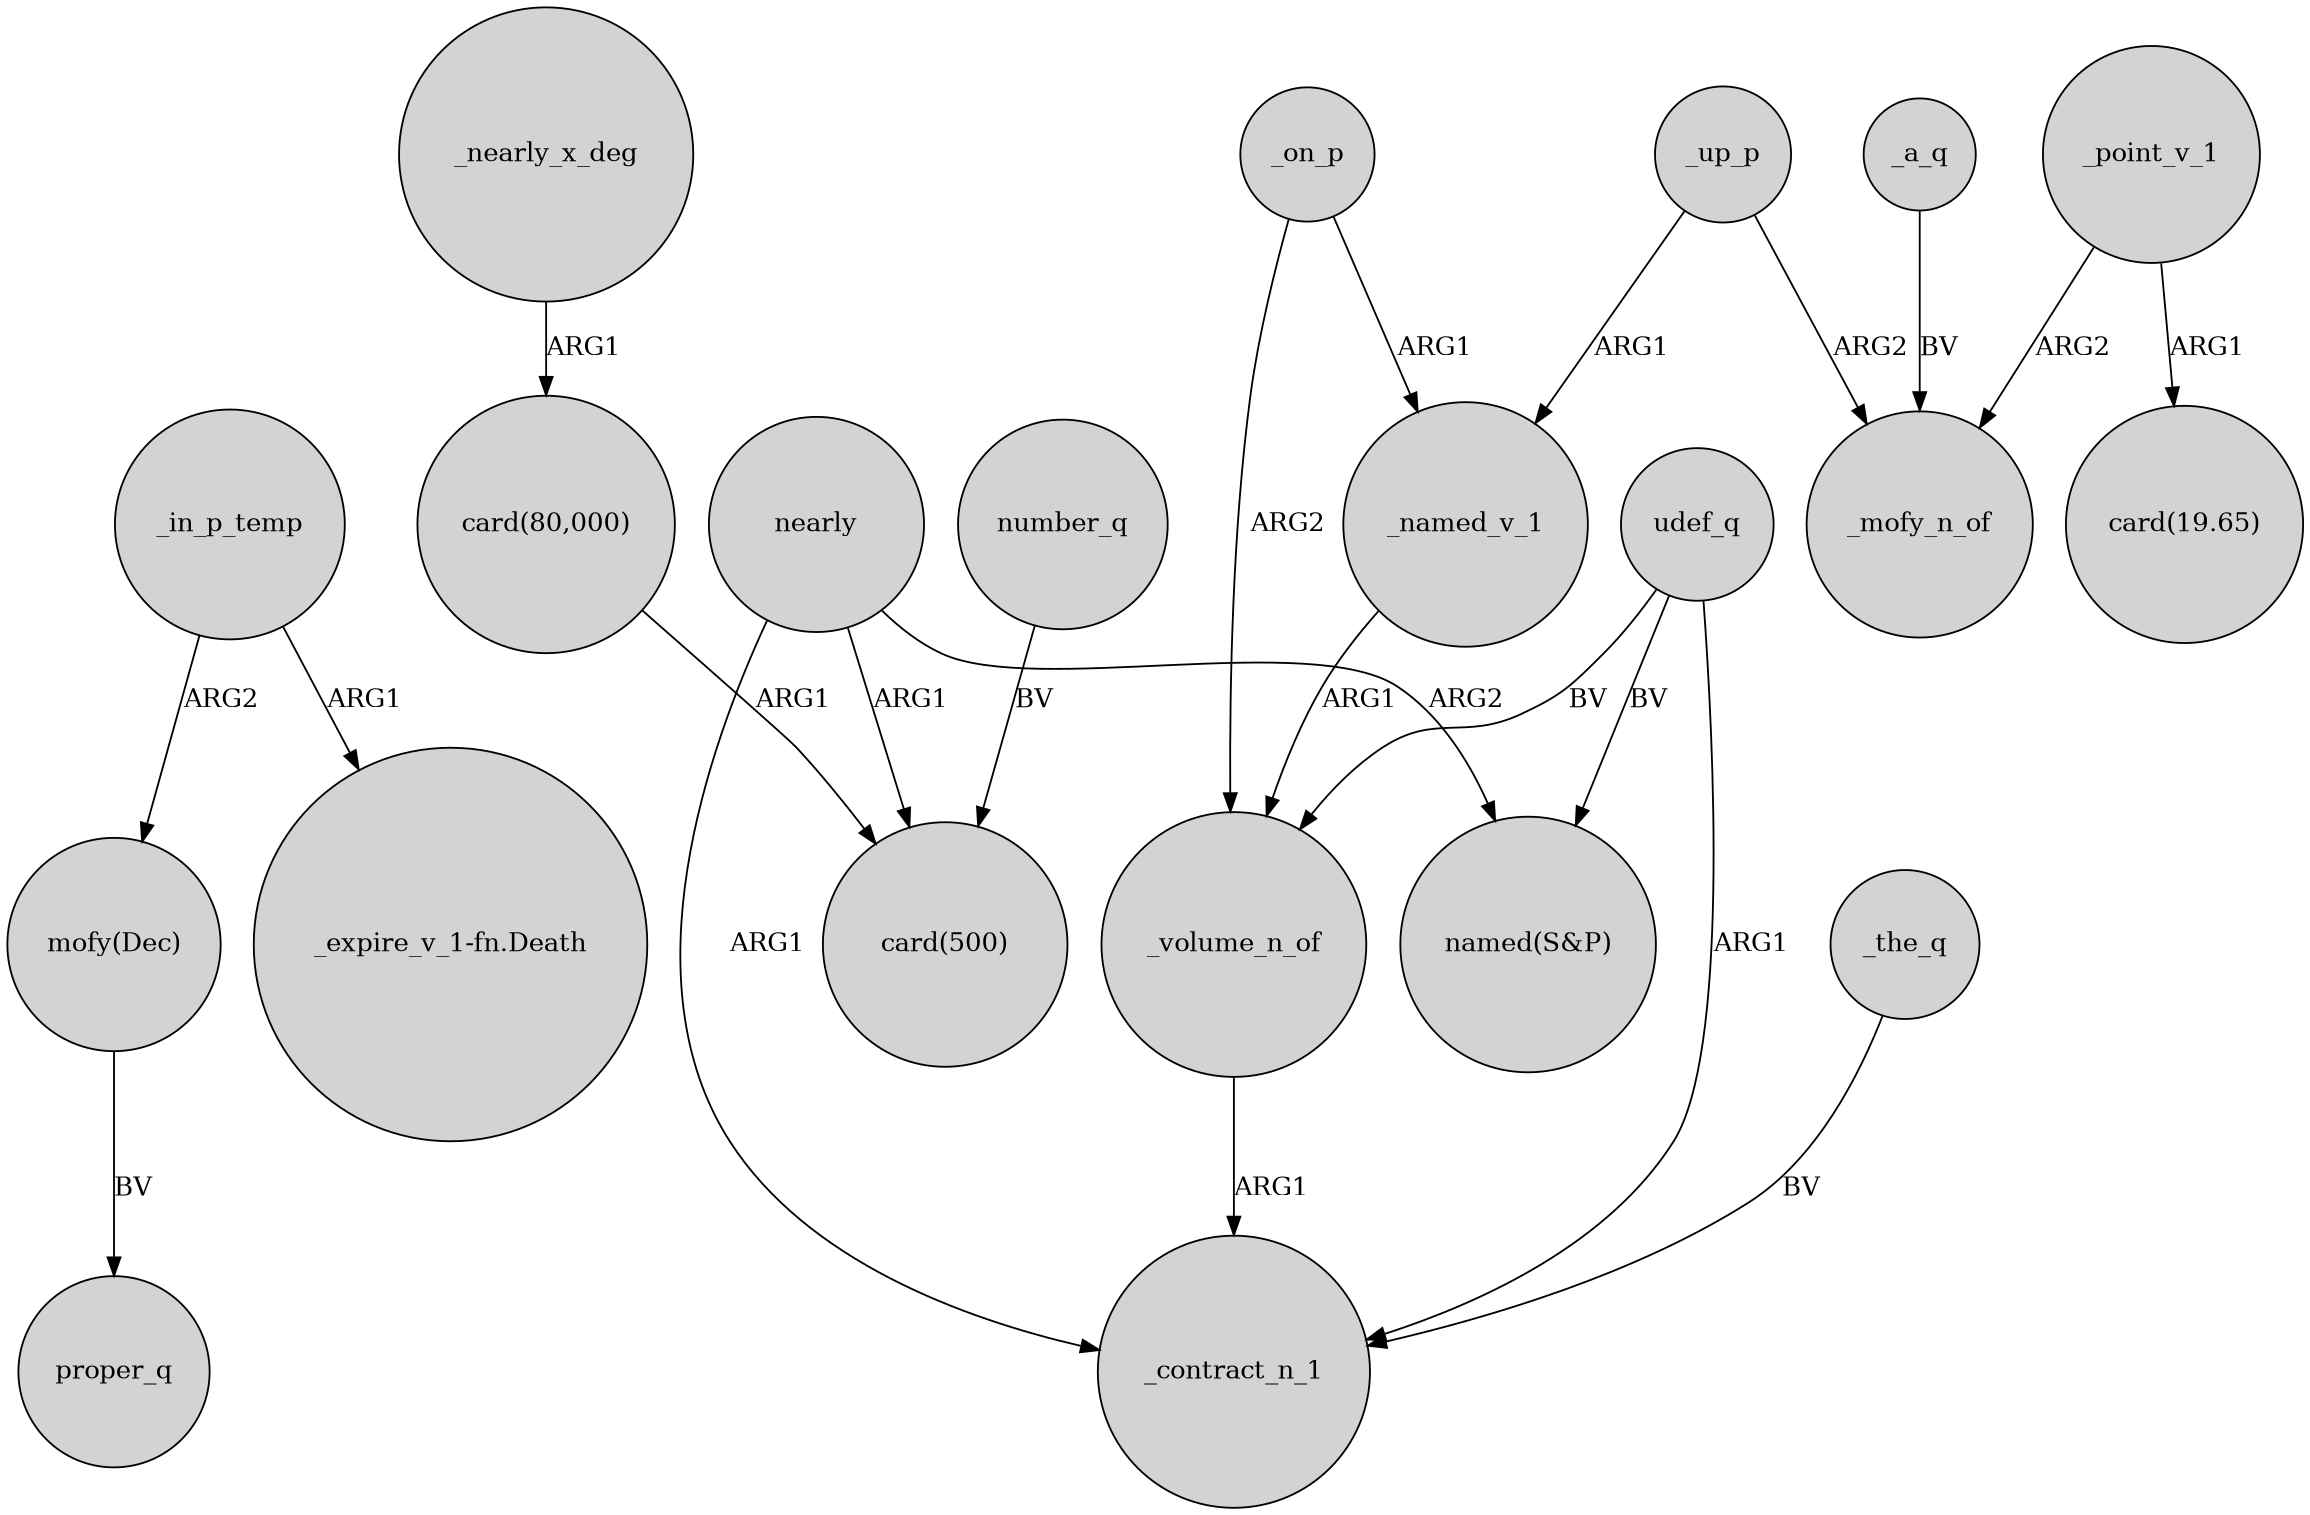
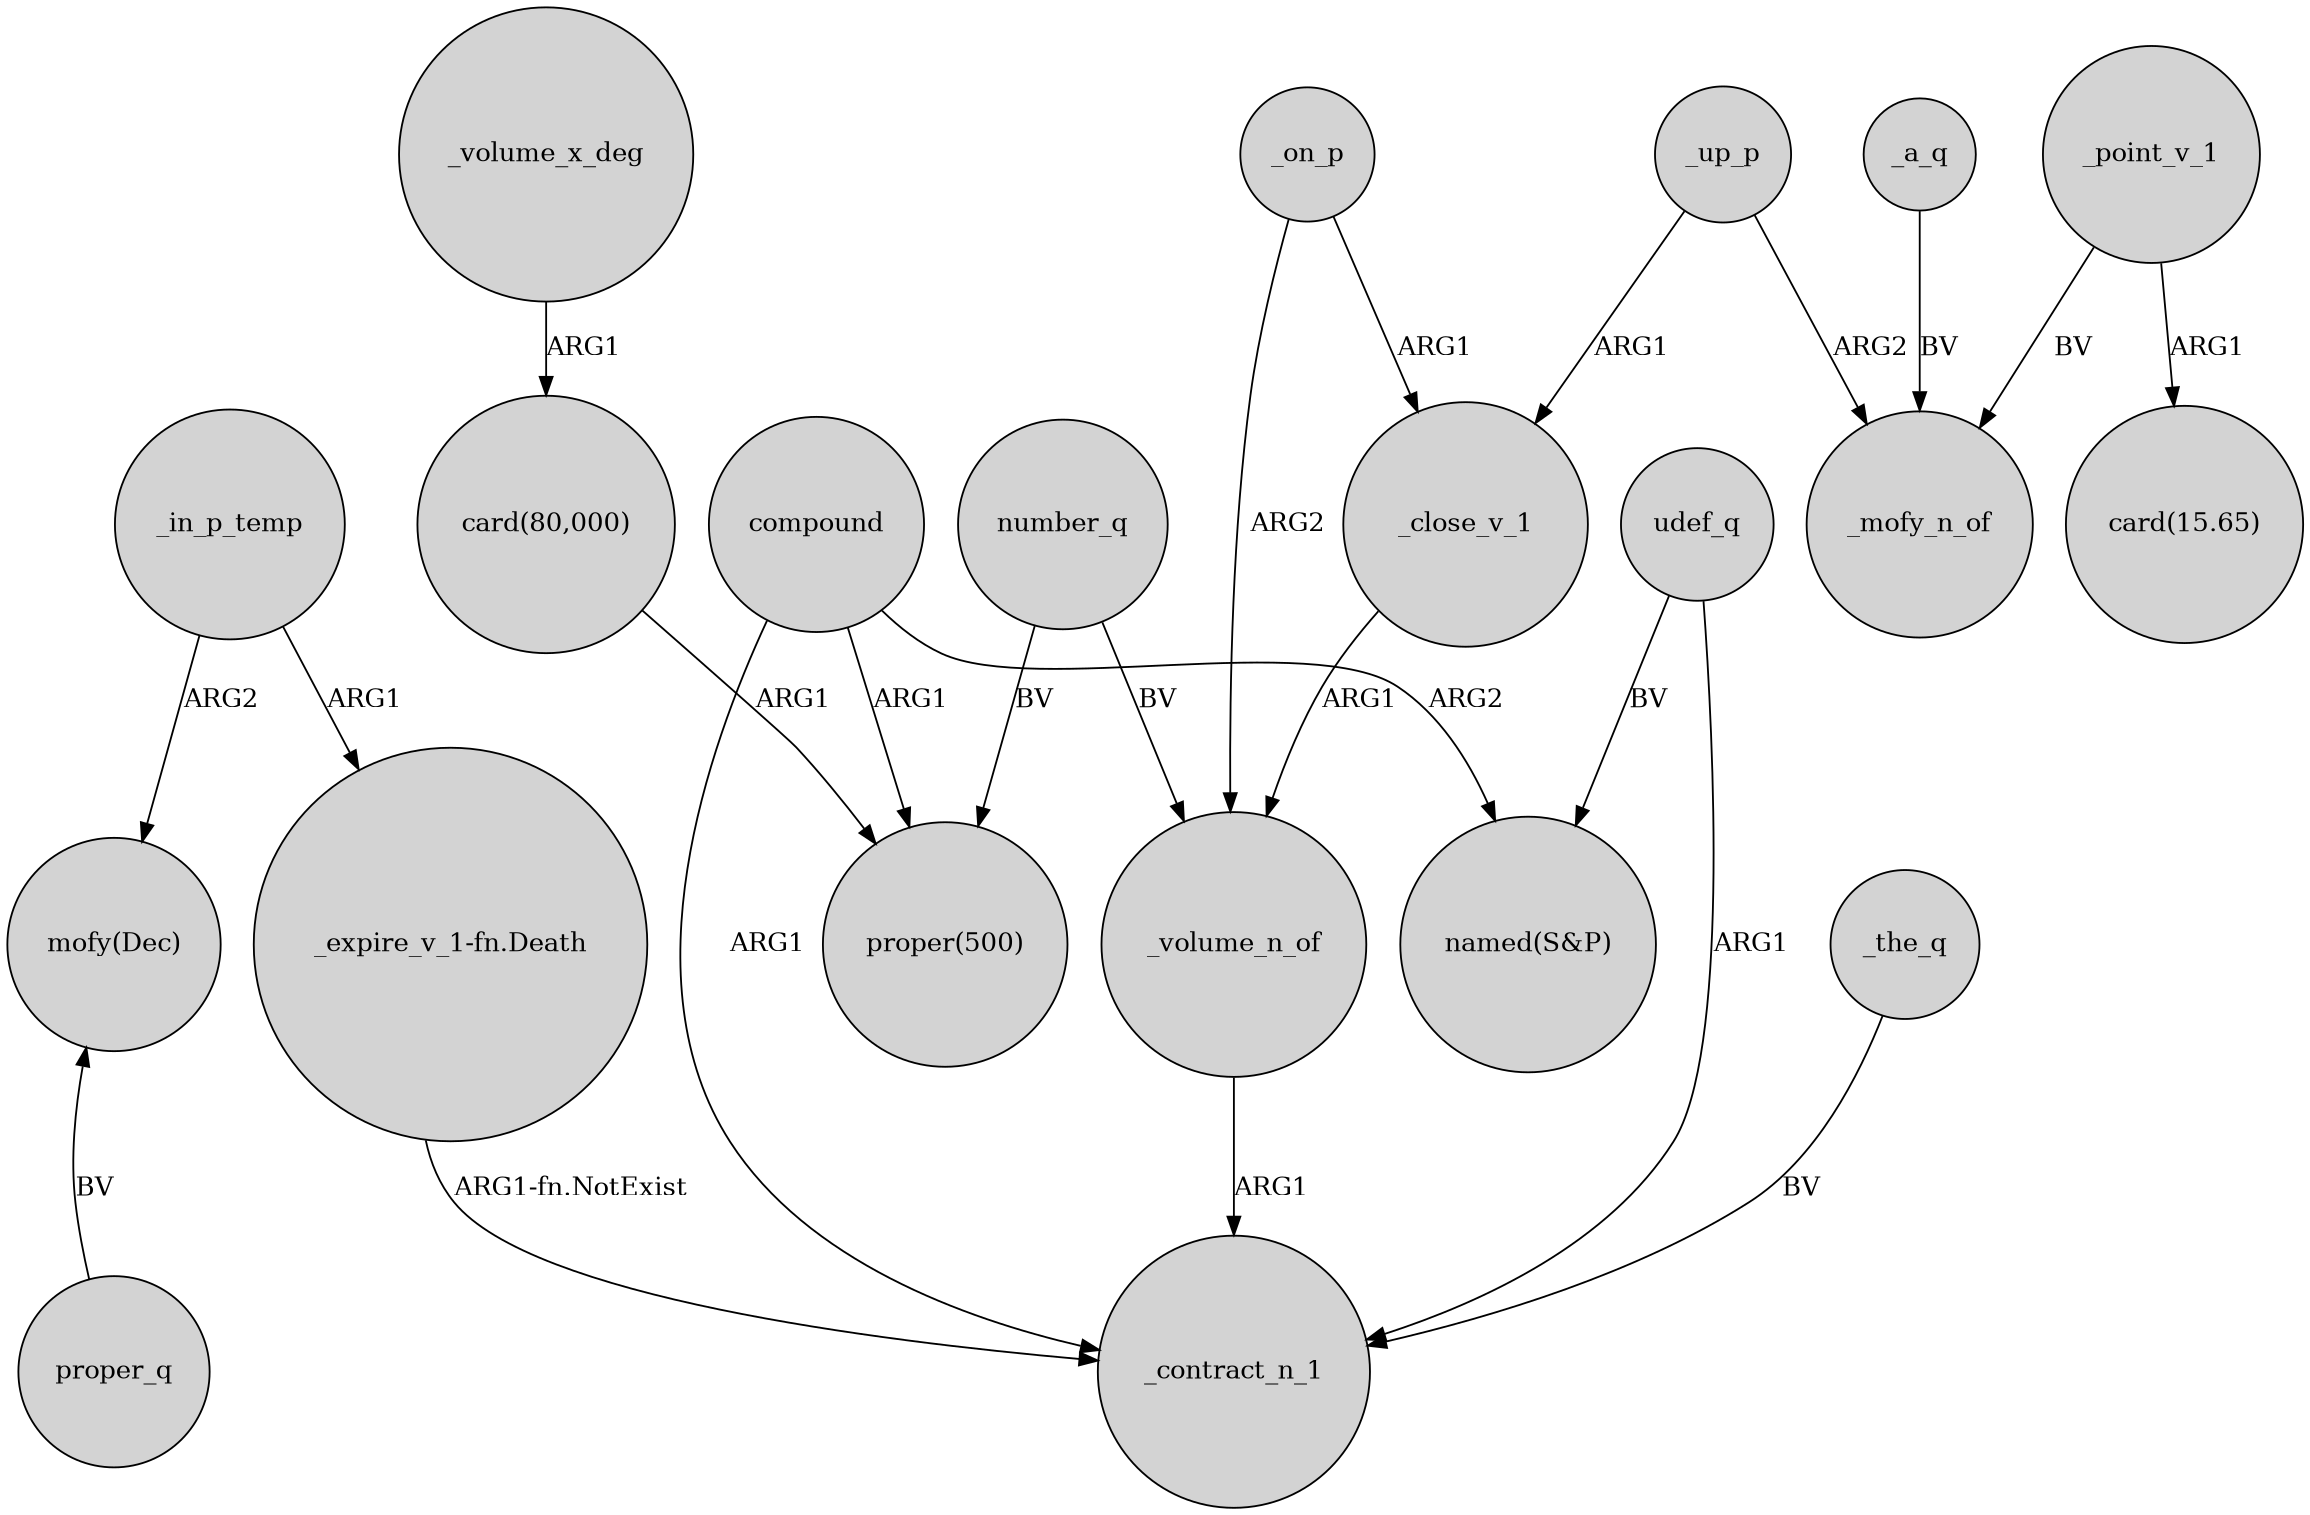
node "_nearly_x_deg": label "_nearly_x_deg" -> "_volume_x_deg"
edge "_point_v_1" -> "_mofy_n_of": label "ARG2" -> "BV"
node "nearly": label "nearly" -> "compound"
node "_named_v_1": label "_named_v_1" -> "_close_v_1"
node "card(19.65)": label "card(19.65)" -> "card(15.65)"
edge "udef_q" -> "_volume_n_of": now "number_q" -> "_volume_n_of"
node "card(500)": label "card(500)" -> "proper(500)"
edge "mofy(Dec)" -> "proper_q": reversed
edge "_expire_v_1-fn.Death" -> "_contract_n_1": added, label "ARG1-fn.NotExist"
